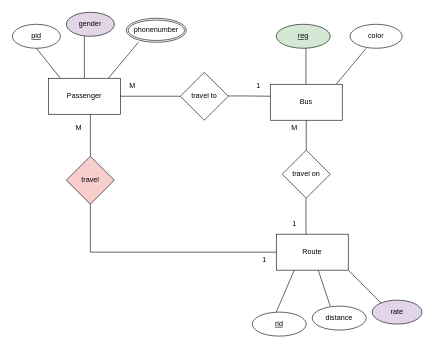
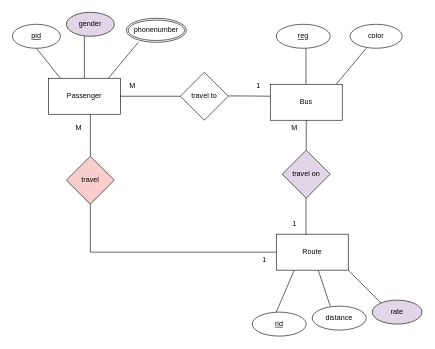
node "reg": fillcolor #d5e8d4 -> #ffffff
node "travel on": fillcolor #ffffff -> #e1d5e7
